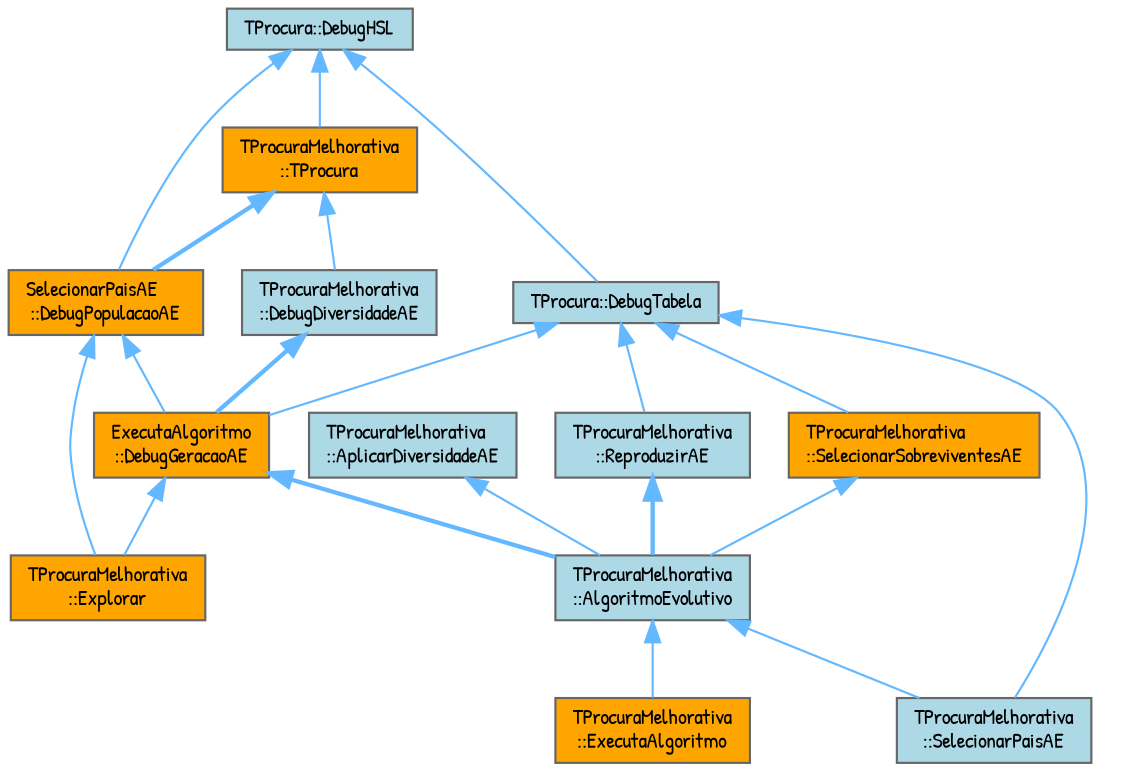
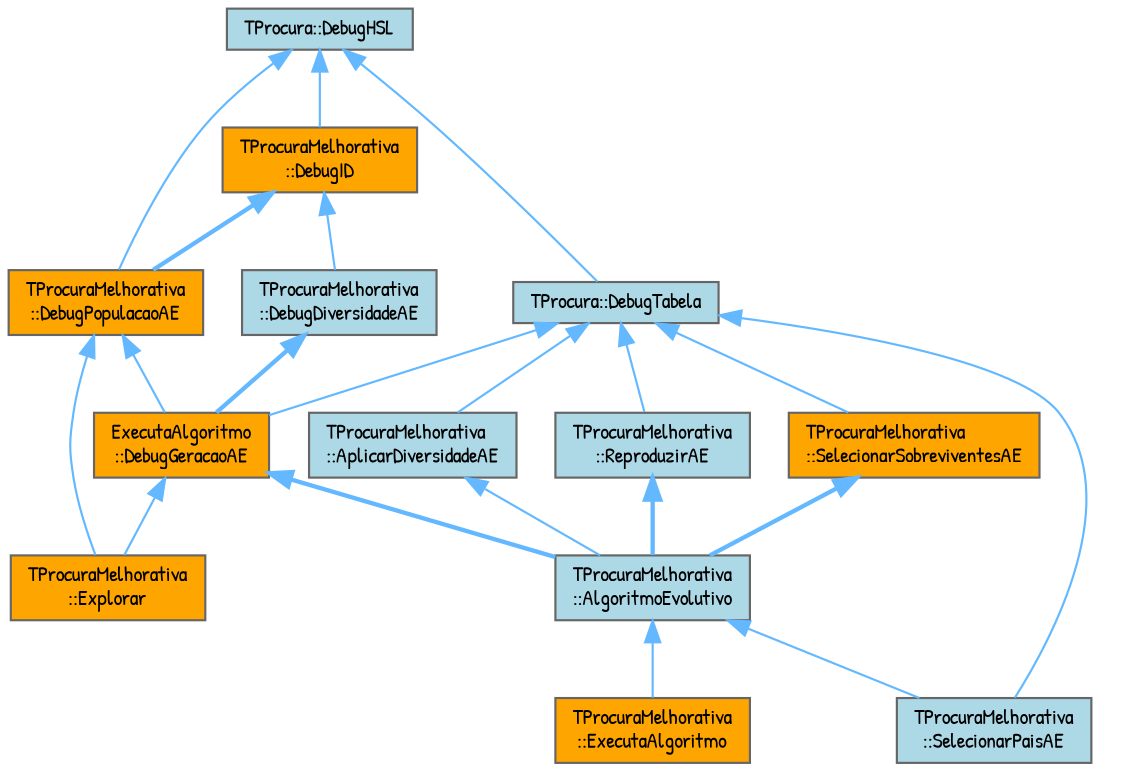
node "TProcuraMelhorativa ::TProcura": label "TProcuraMelhorativa ::TProcura" -> "TProcuraMelhorativa ::DebugID"
node "SelecionarPaisAE ::DebugPopulacaoAE": label "SelecionarPaisAE ::DebugPopulacaoAE" -> "TProcuraMelhorativa ::DebugPopulacaoAE"
edge "TProcuraMelhorativa ::AplicarDiversidadeAE" -> "TProcura::DebugTabela": added
edge "TProcuraMelhorativa ::AlgoritmoEvolutivo" -> "TProcuraMelhorativa ::SelecionarSobreviventesAE": style solid -> bold
